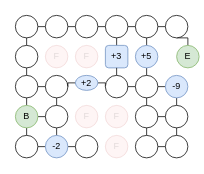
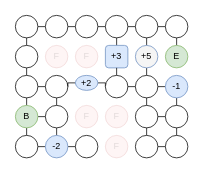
node "+5": fillcolor #dae8fc -> #f5f5f5
node "E": moved (188, 57) -> (177, 57)
node "-9": label "-9" -> "-1"
